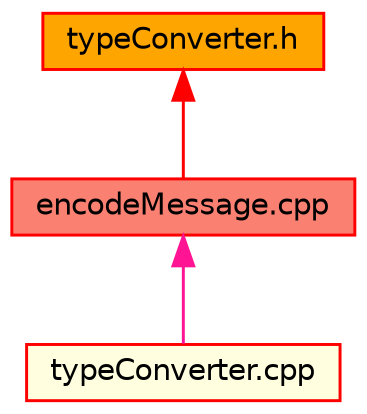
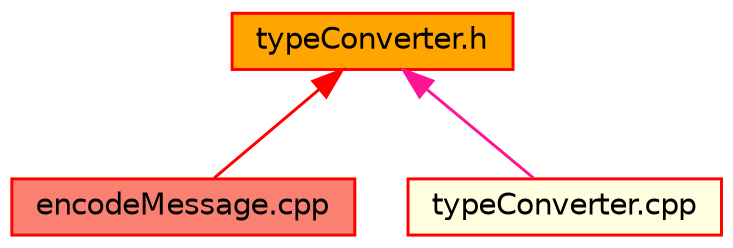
edge "typeConverter.cpp" -> "encodeMessage.cpp": now "typeConverter.cpp" -> "typeConverter.h"
